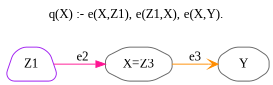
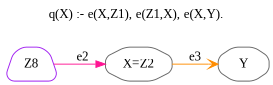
node "Z1": label "Z1" -> "Z8"
node "X=Z3": label "X=Z3" -> "X=Z2"
